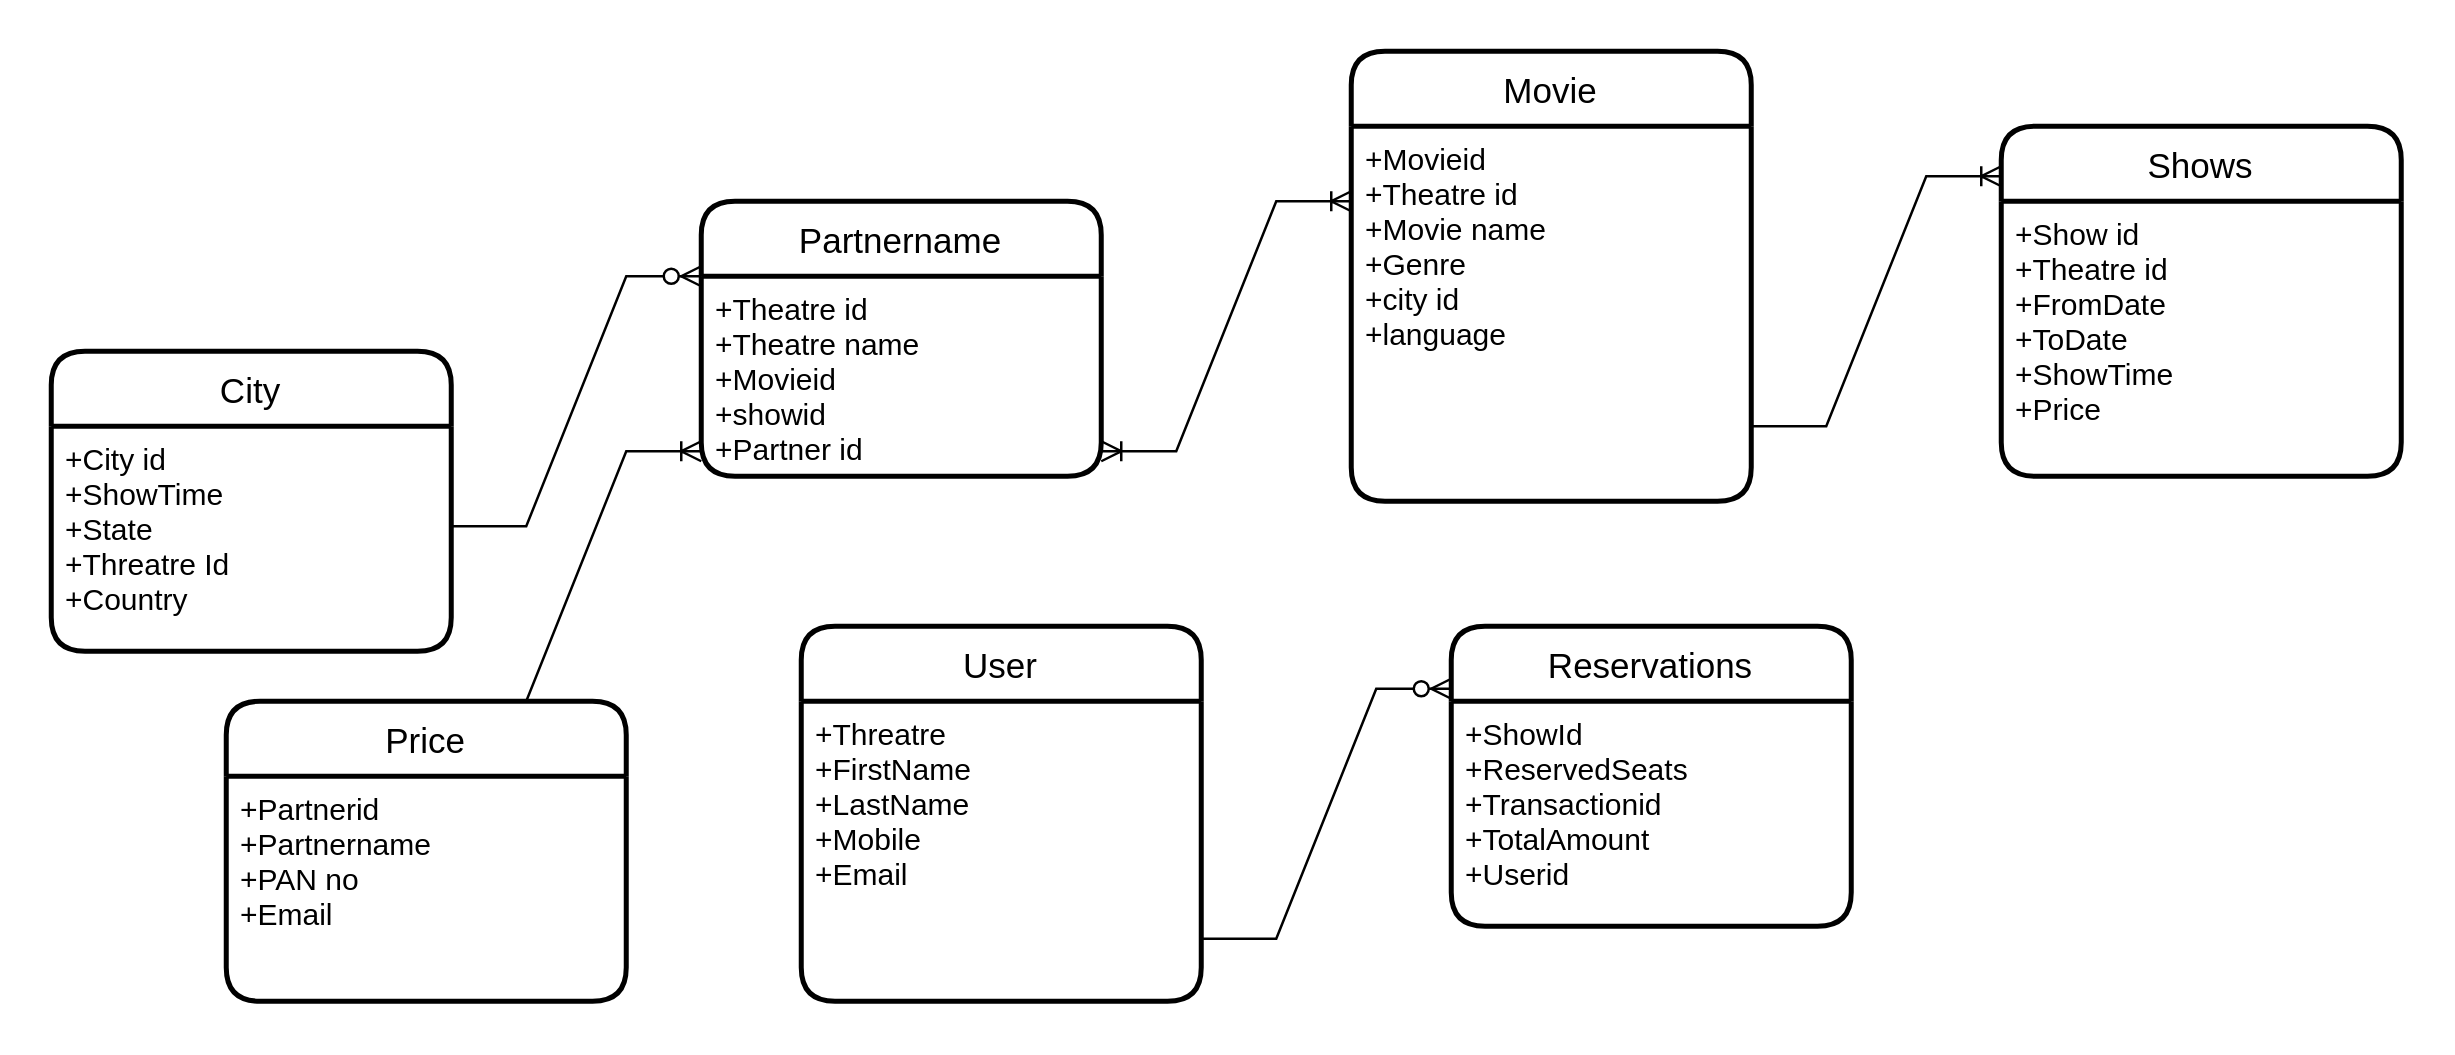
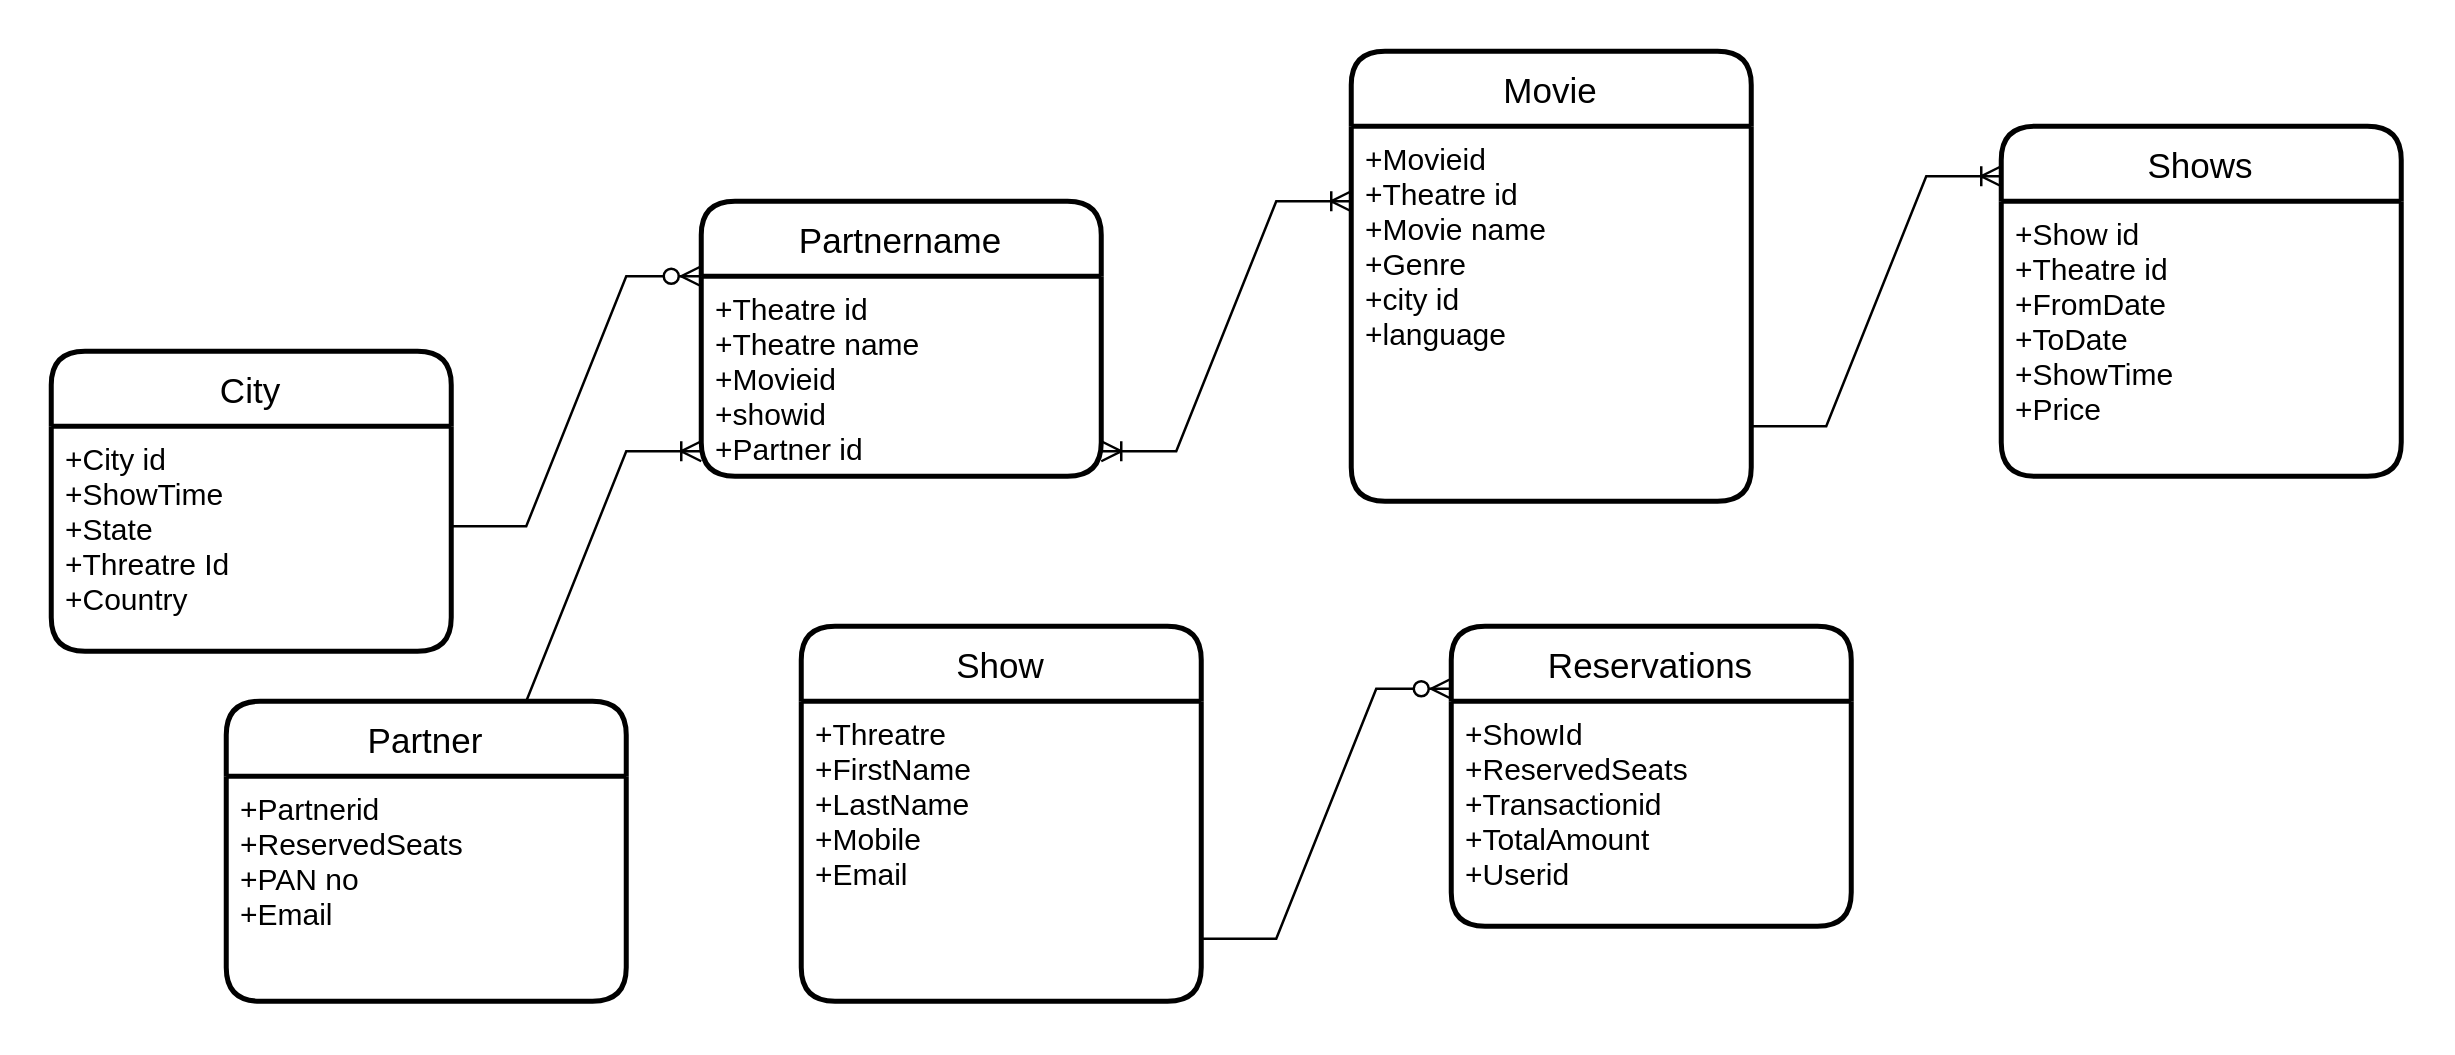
node "User": label "User" -> "Show"
node "Price": label "Price" -> "Partner"
node "+Partnerid +Partnername +PAN no +Email": label "+Partnerid +Partnername +PAN no +Email" -> "+Partnerid +ReservedSeats +PAN no +Email"
